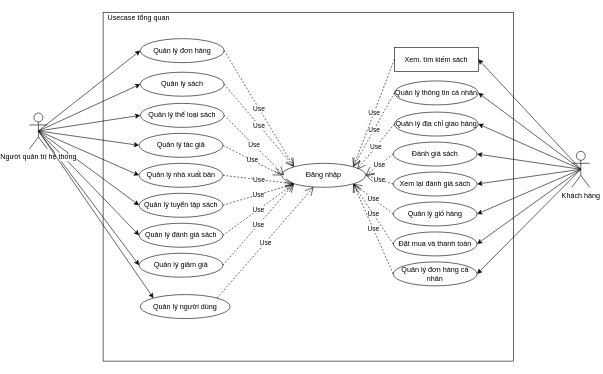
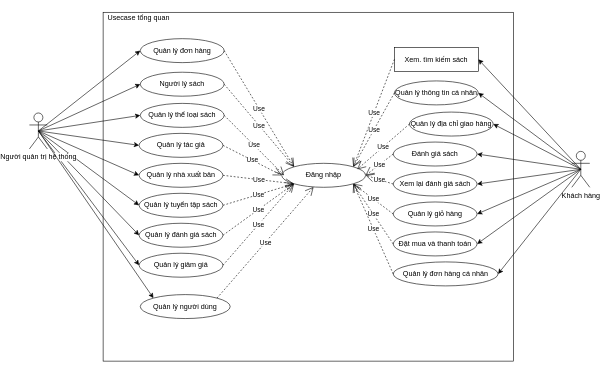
node "Quản lý sách": label "Quản lý sách" -> "Người lý sách"
node "Quản lý địa chỉ giao hàng": moved (437, 124) -> (452, 124)
node "Quản lý đơn hàng cá nhân": size 84x24 -> 105x24
